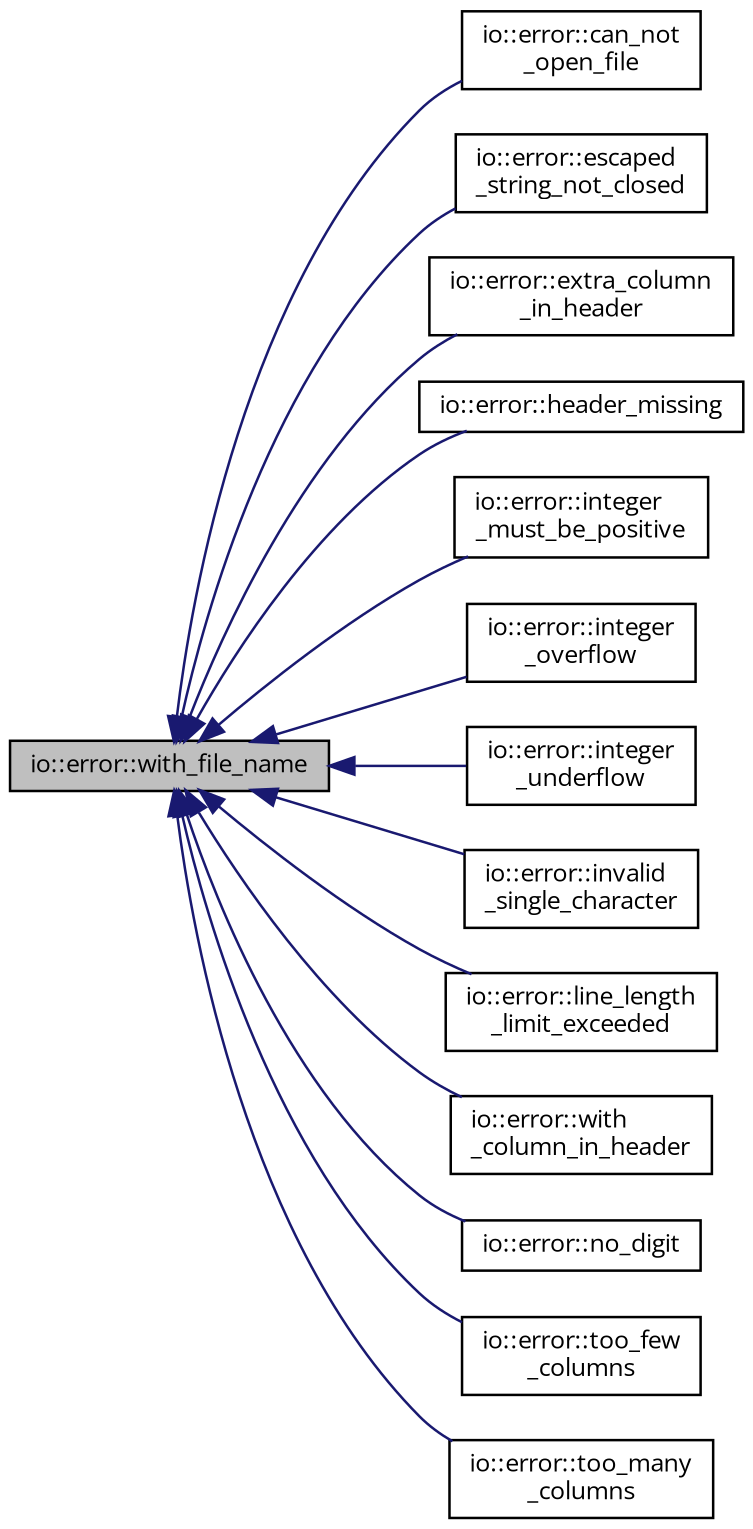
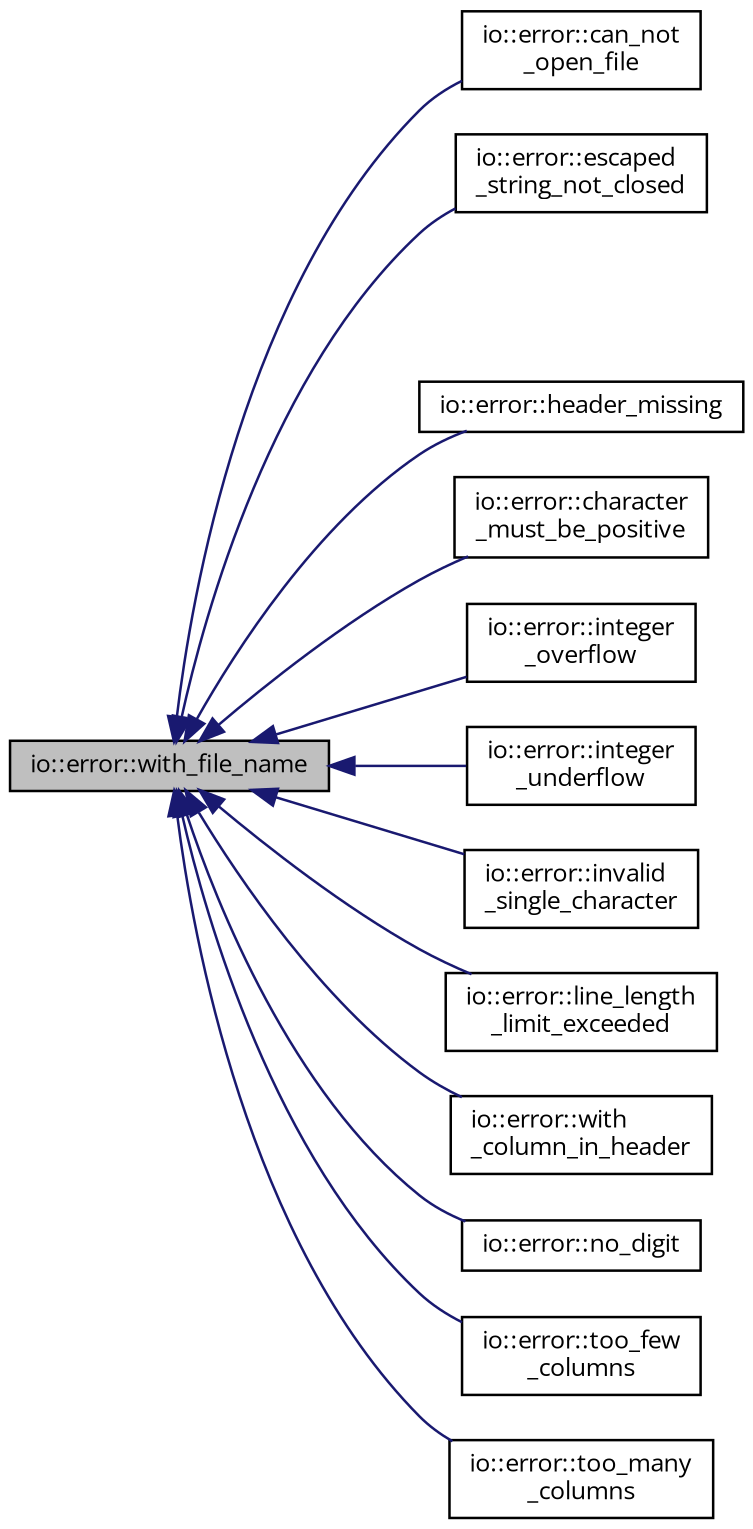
node "io::error::extra_column _in_header": removed
node "io::error::integer _must_be_positive": label "io::error::integer _must_be_positive" -> "io::error::character _must_be_positive"
